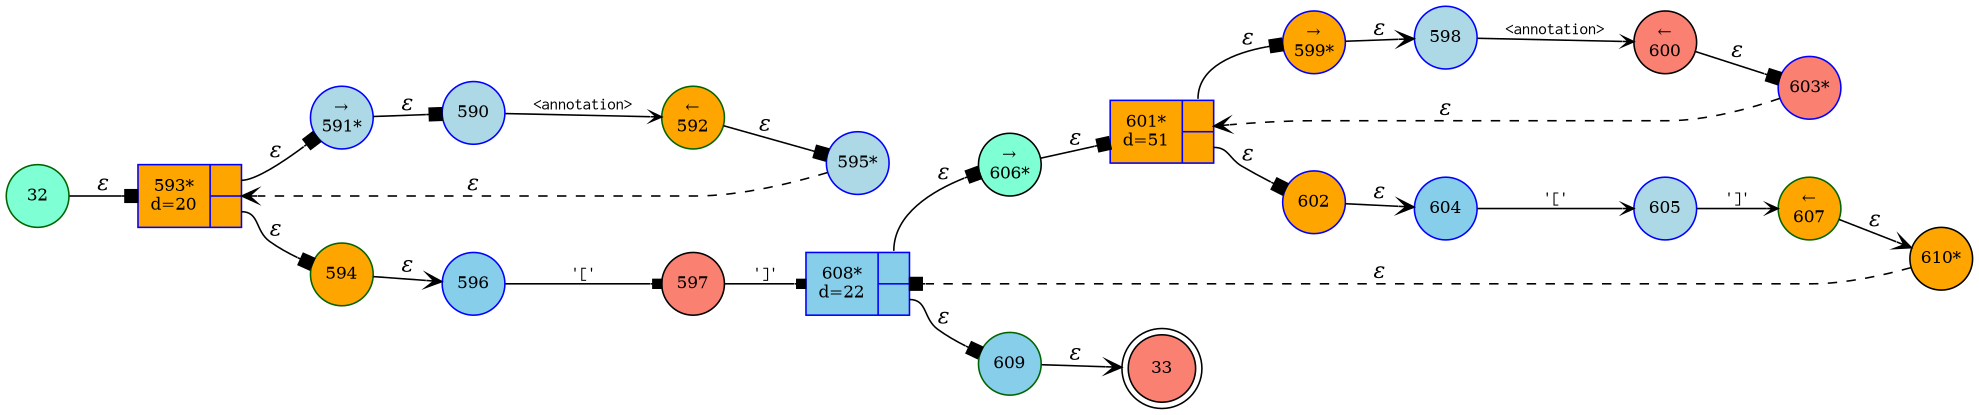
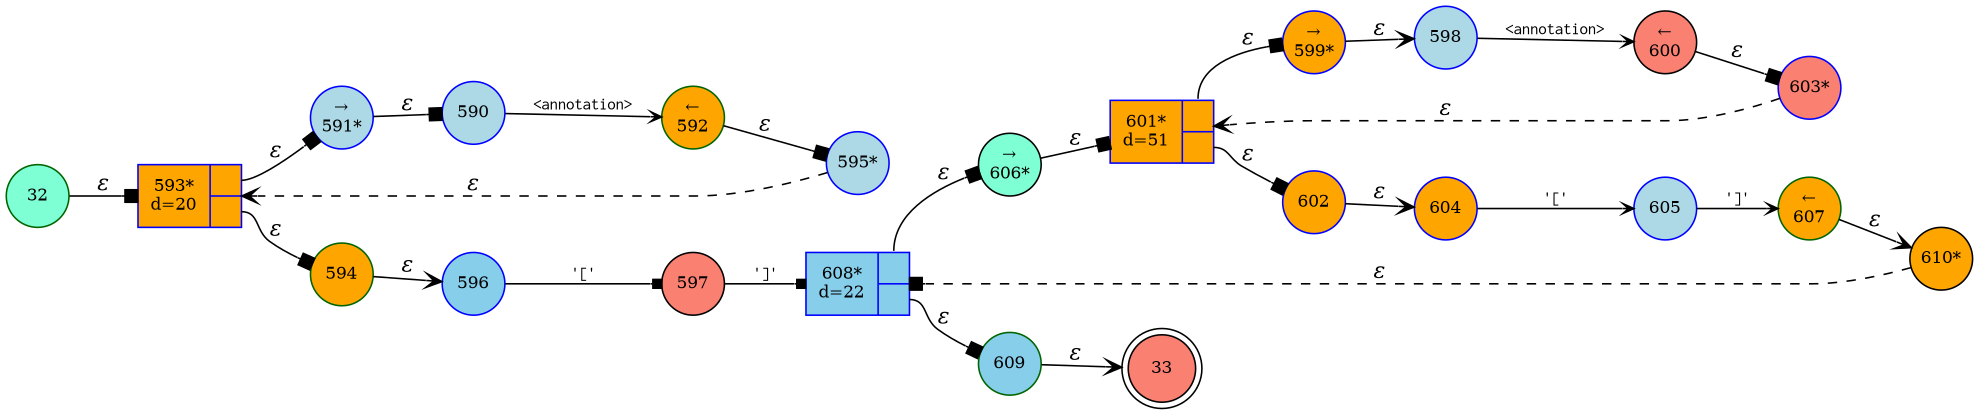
node "604": fillcolor skyblue -> orange
